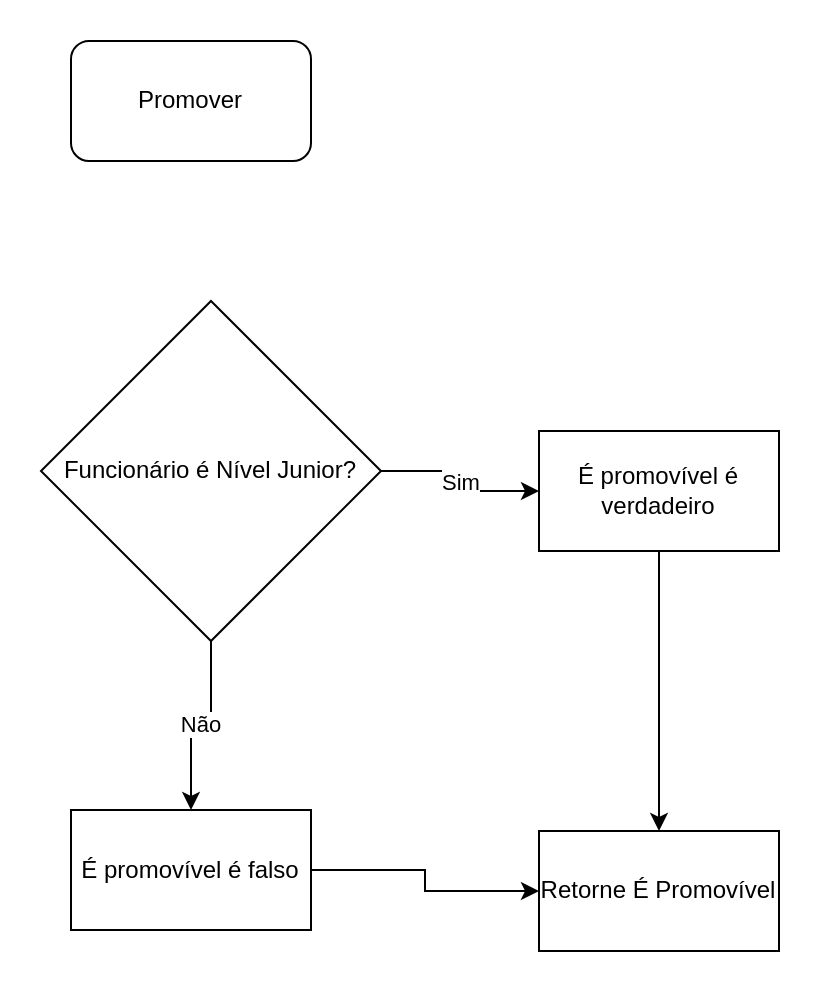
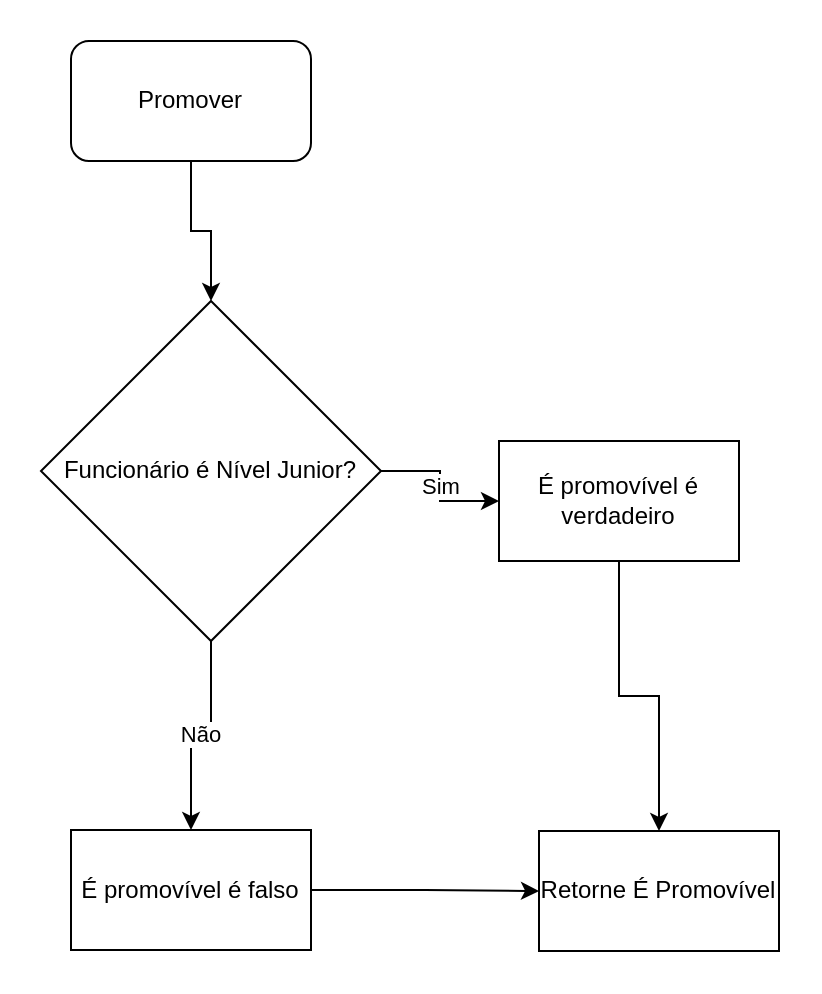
edge "Promover" -> "Funcionário é Nível Junior?": added
node "É promovível é verdadeiro": moved (659, 491) -> (619, 501)
node "É promovível é falso": moved (191, 870) -> (191, 890)
